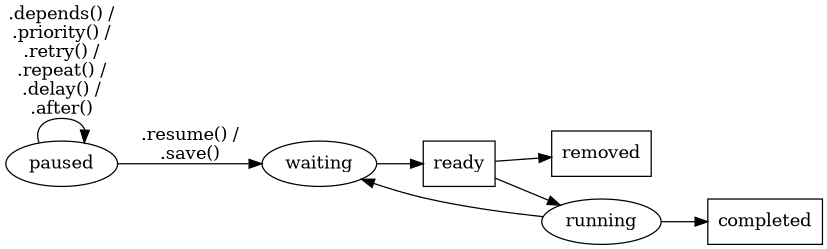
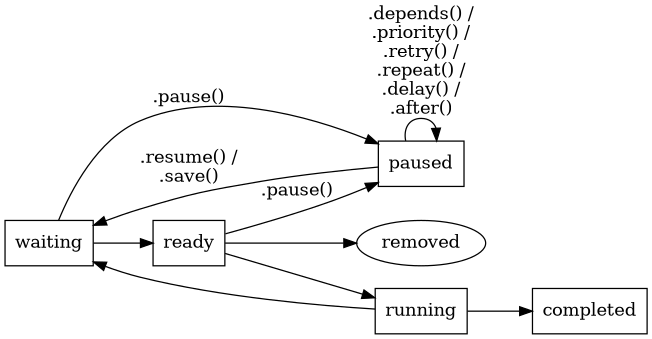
edge "waiting" -> "paused": added, label ".pause()"
node "removed": shape box -> ellipse
node "paused": shape ellipse -> box
node "waiting": shape ellipse -> box
edge "ready" -> "paused": added, label ".pause()"
node "running": shape ellipse -> box
